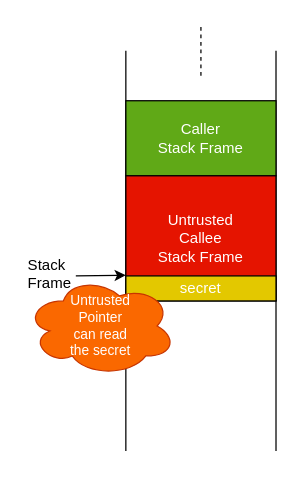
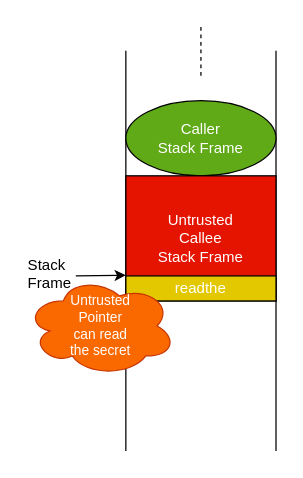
node "Caller Stack Frame": shape rectangle -> ellipse
node "secret": label "secret" -> "readthe"
